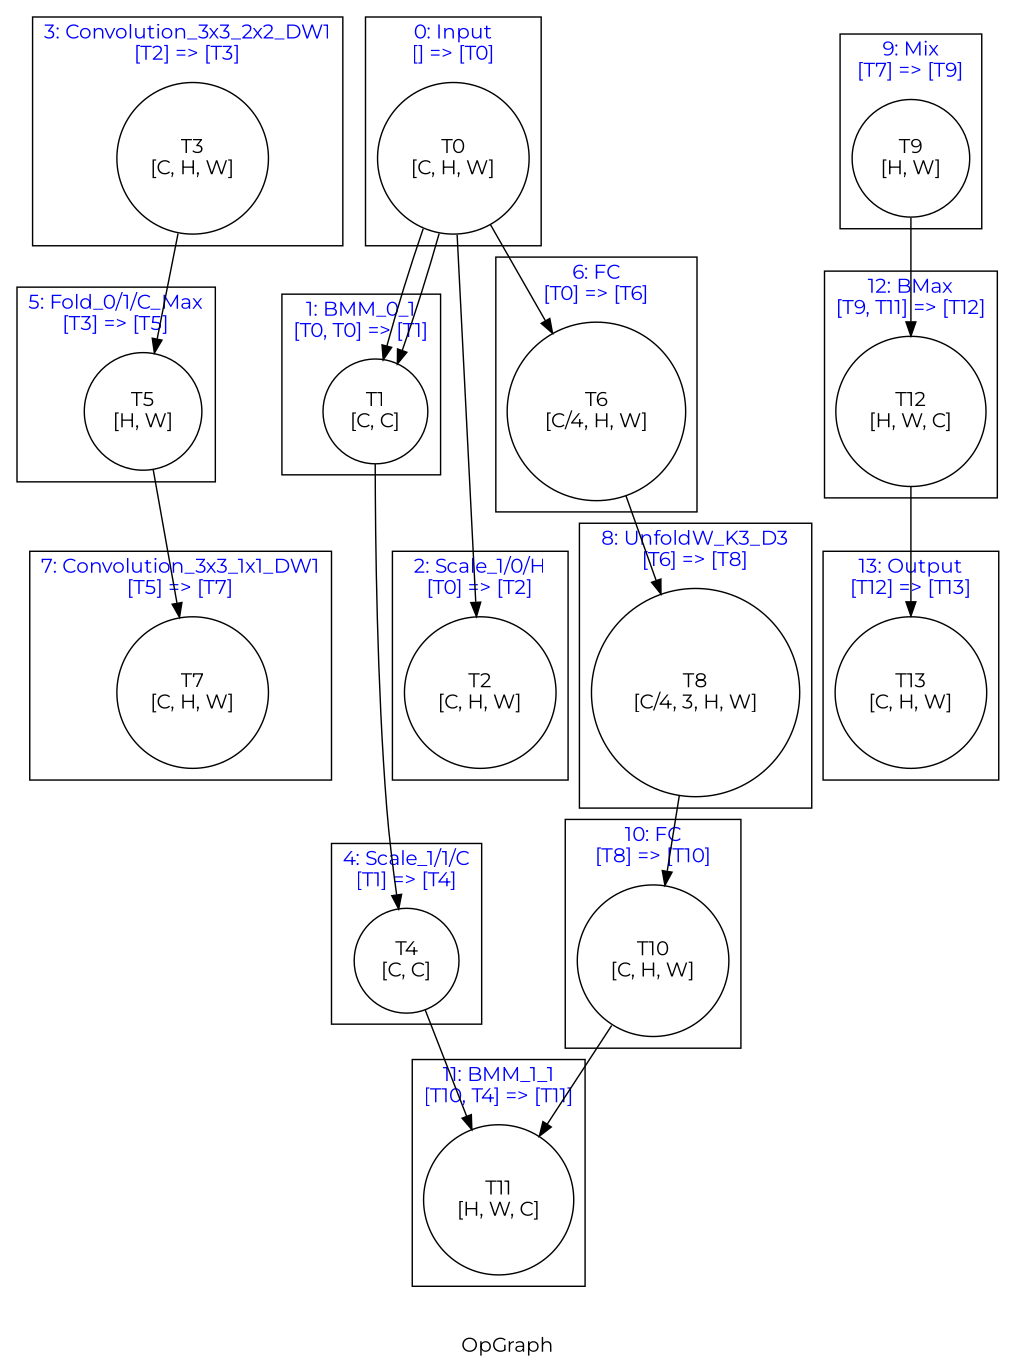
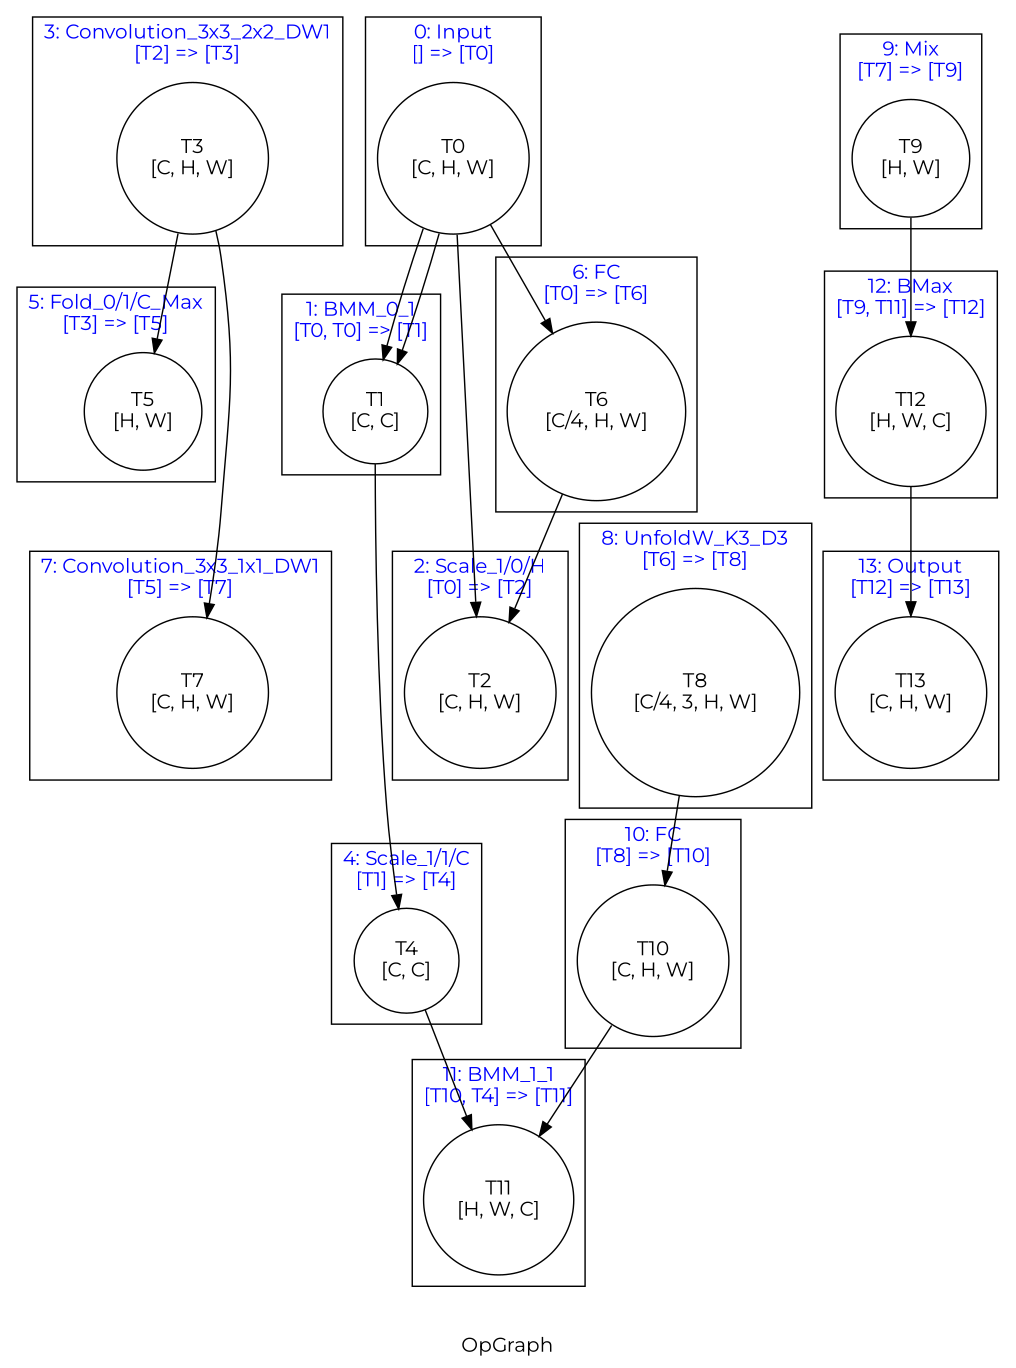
edge "T5 [H, W]" -> "T7 [C, H, W]": now "T3 [C, H, W]" -> "T7 [C, H, W]"
edge "T6 [C/4, H, W]" -> "T8 [C/4, 3, H, W]": now "T6 [C/4, H, W]" -> "T2 [C, H, W]"
